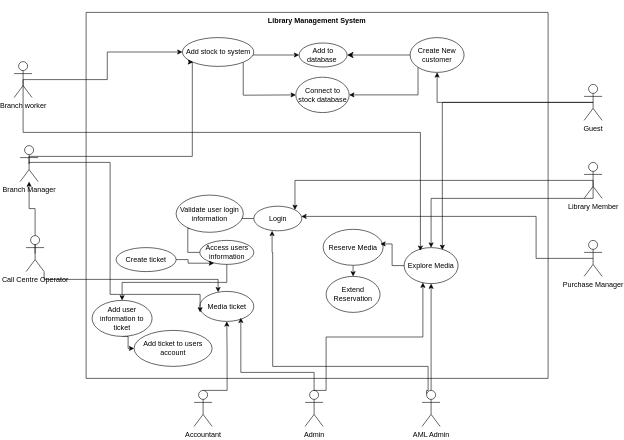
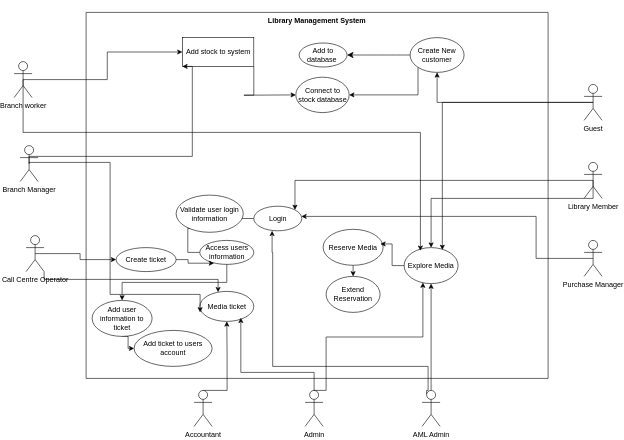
node "Add stock to system": shape ellipse -> rectangle
edge "Add stock to system" -> "Add to database": removed
edge "Call Centre Operator" -> "Branch Manager": now "Call Centre Operator" -> "Create ticket"
